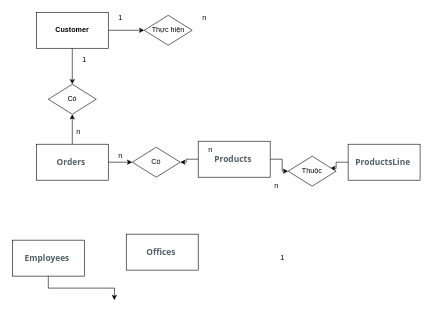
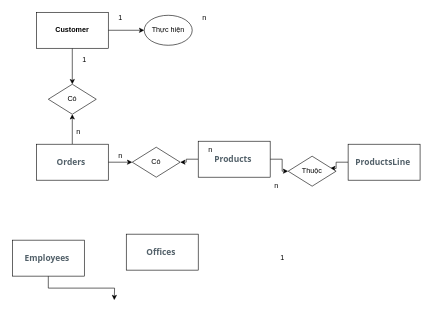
node "Thực hiện": shape diamond -> ellipse
